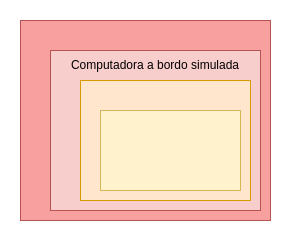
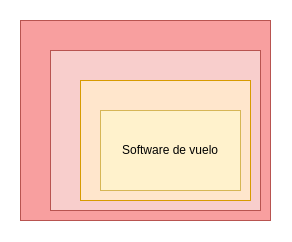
node "Computadora a bordo simulada": removed
node "Software de vuelo": added
